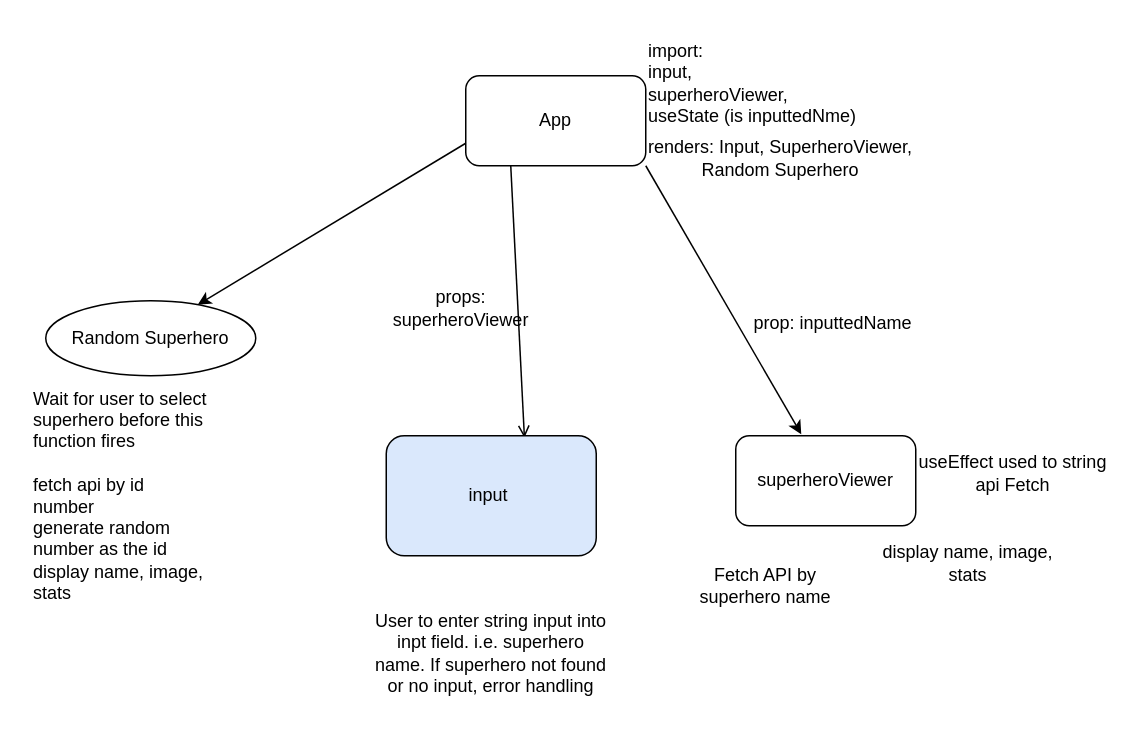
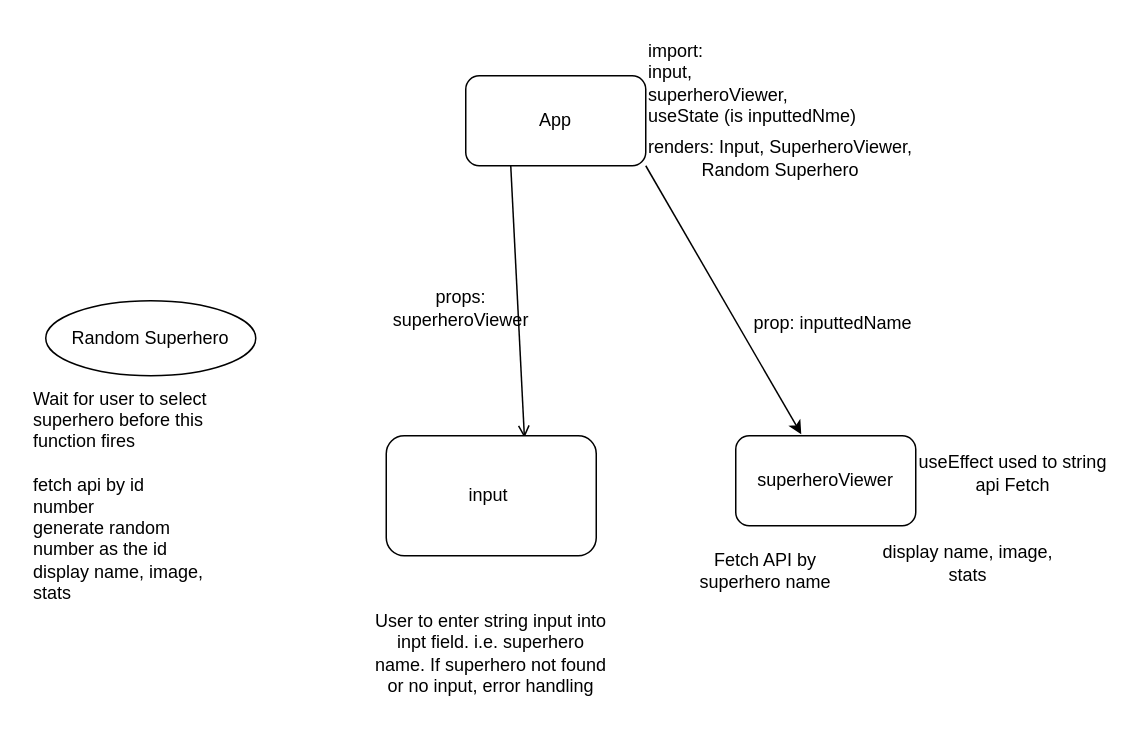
edge "App" -> "Random Superhero": removed
node "input": fillcolor #dae8fc -> #ffffff
node "Fetch API by superhero name": moved (766, 586) -> (766, 571)
